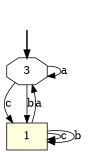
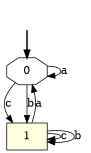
node "3": label "3" -> "0"
